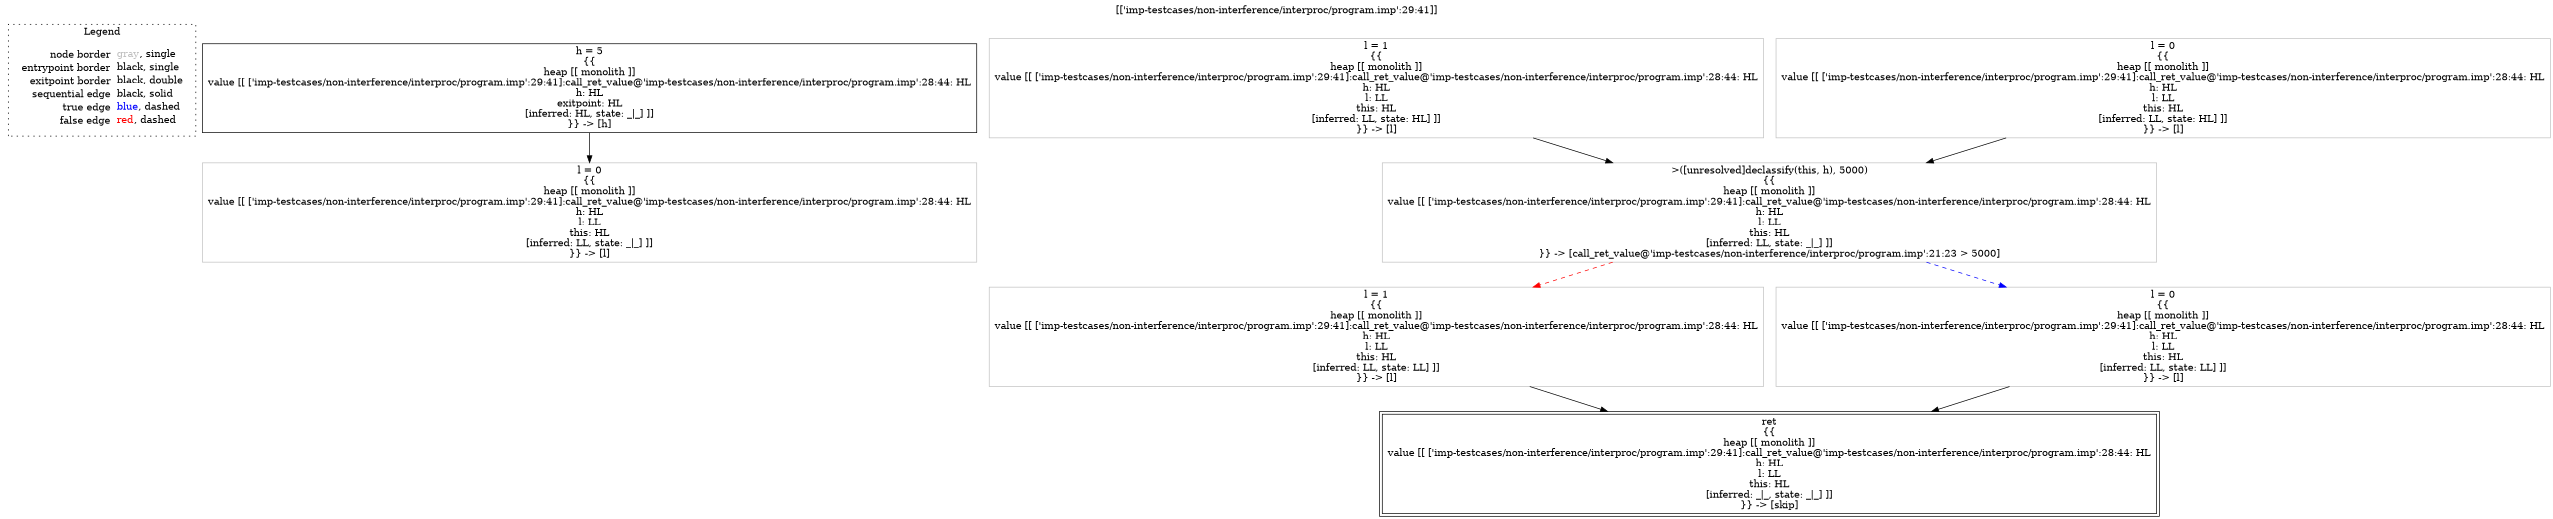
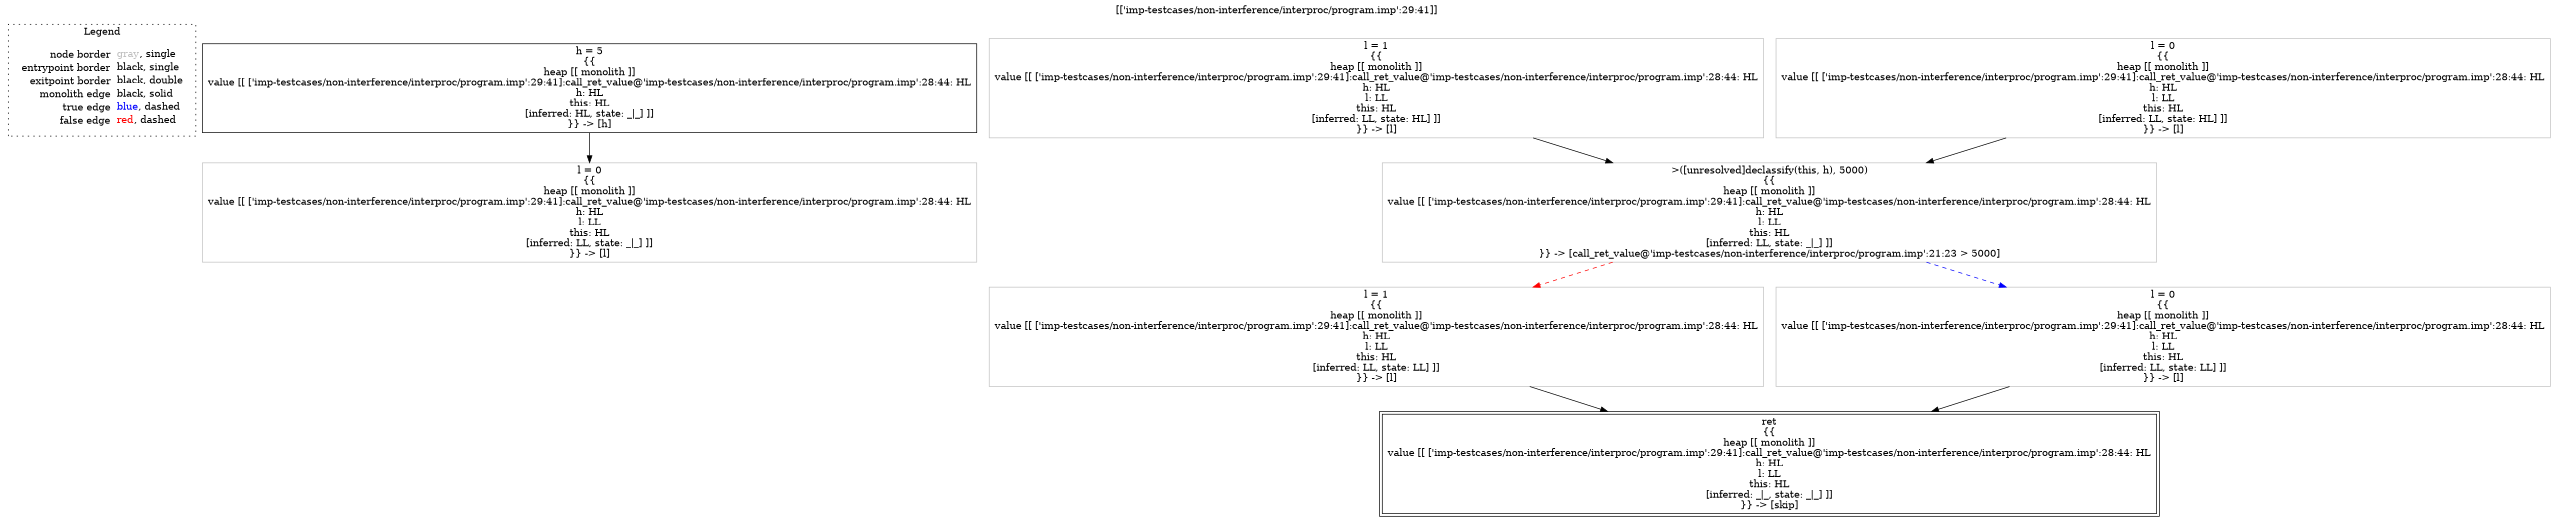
node "node border": text "sequential edge" -> "monolith edge"
node "h = 5": text "exitpoint: HL" -> "this: HL"
